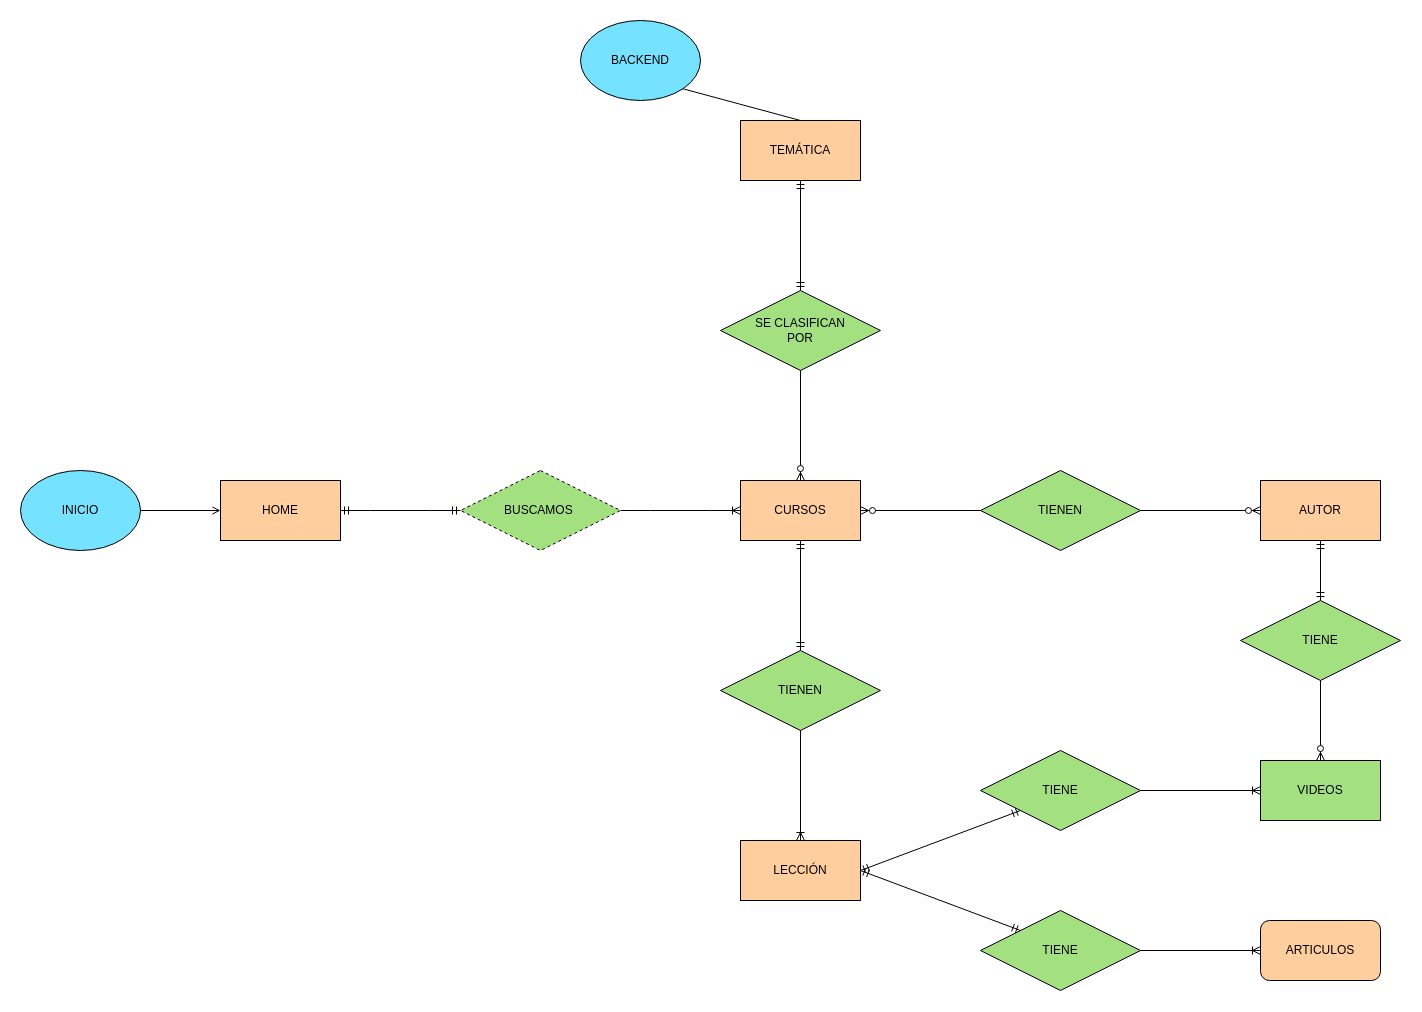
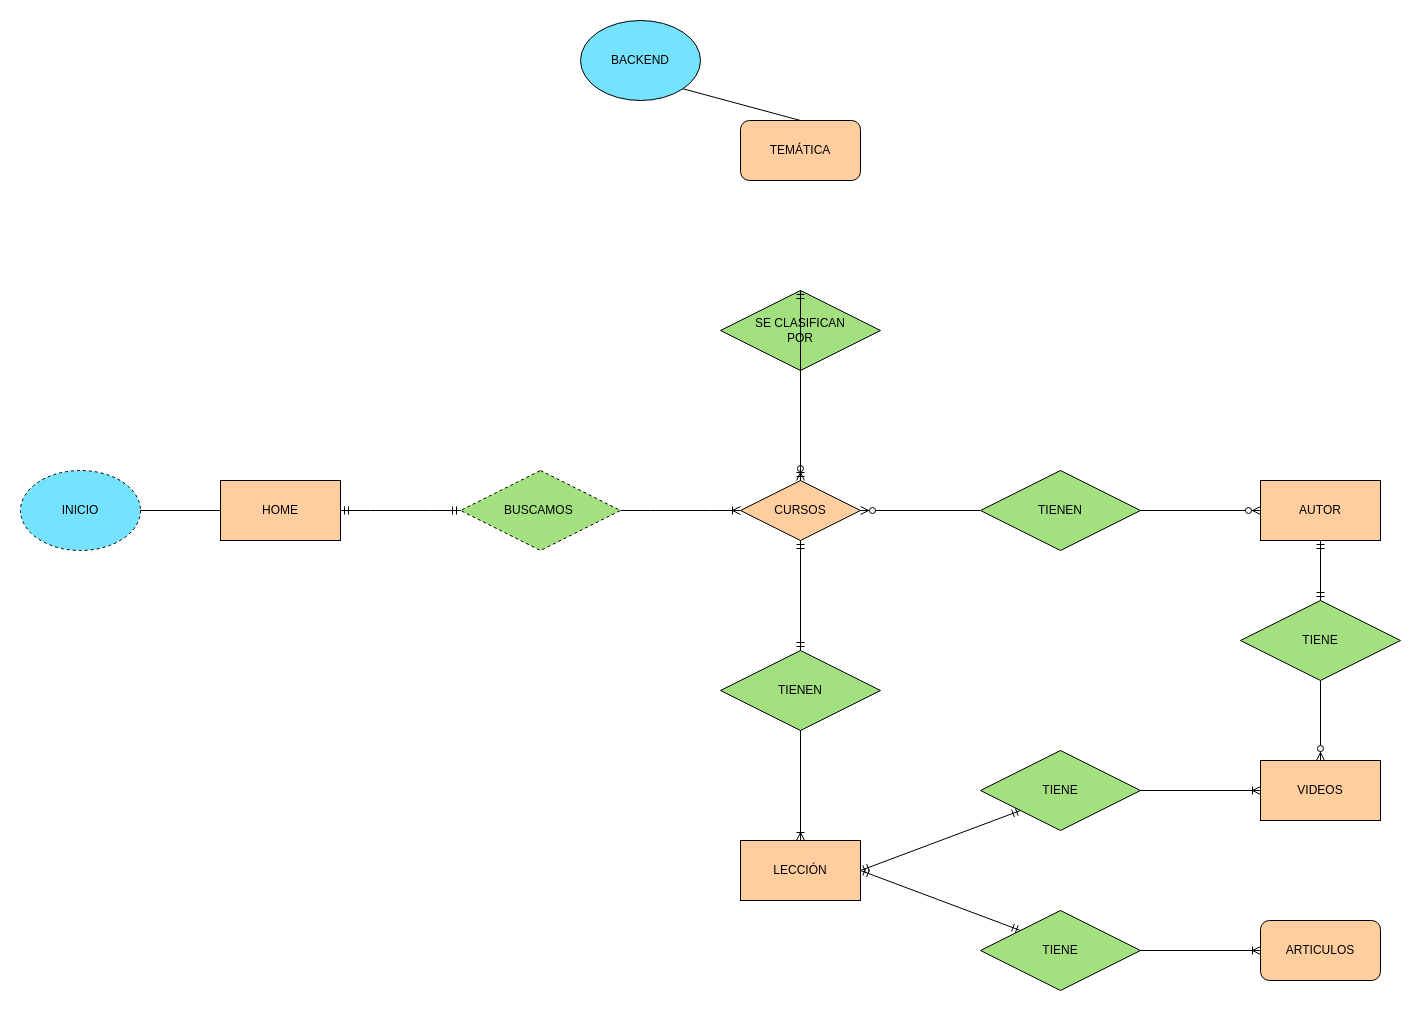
node "TEMÁTICA": shape rectangle -> rounded rectangle
edge "TEMÁTICA" -- "SE CLASIFICAN POR": now "CURSOS" -- "SE CLASIFICAN POR"
node "INICIO": style solid -> dashed
edge "INICIO" -> "HOME": arrowhead open -> none
node "CURSOS": shape rectangle -> diamond
node "VIDEOS": fillcolor #a3e080 -> #ffce9f
